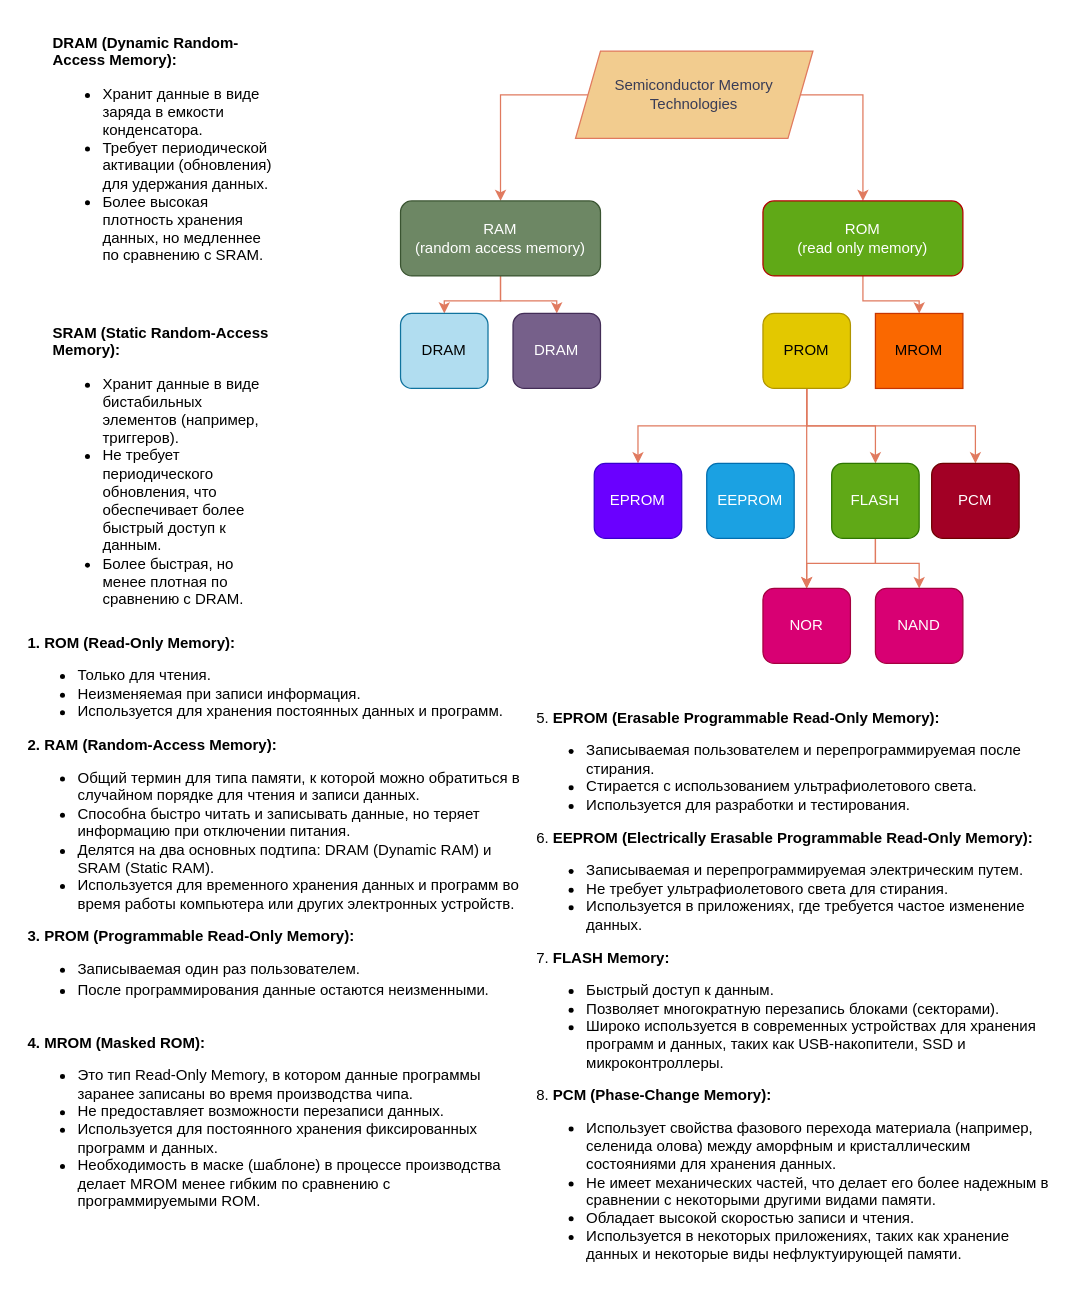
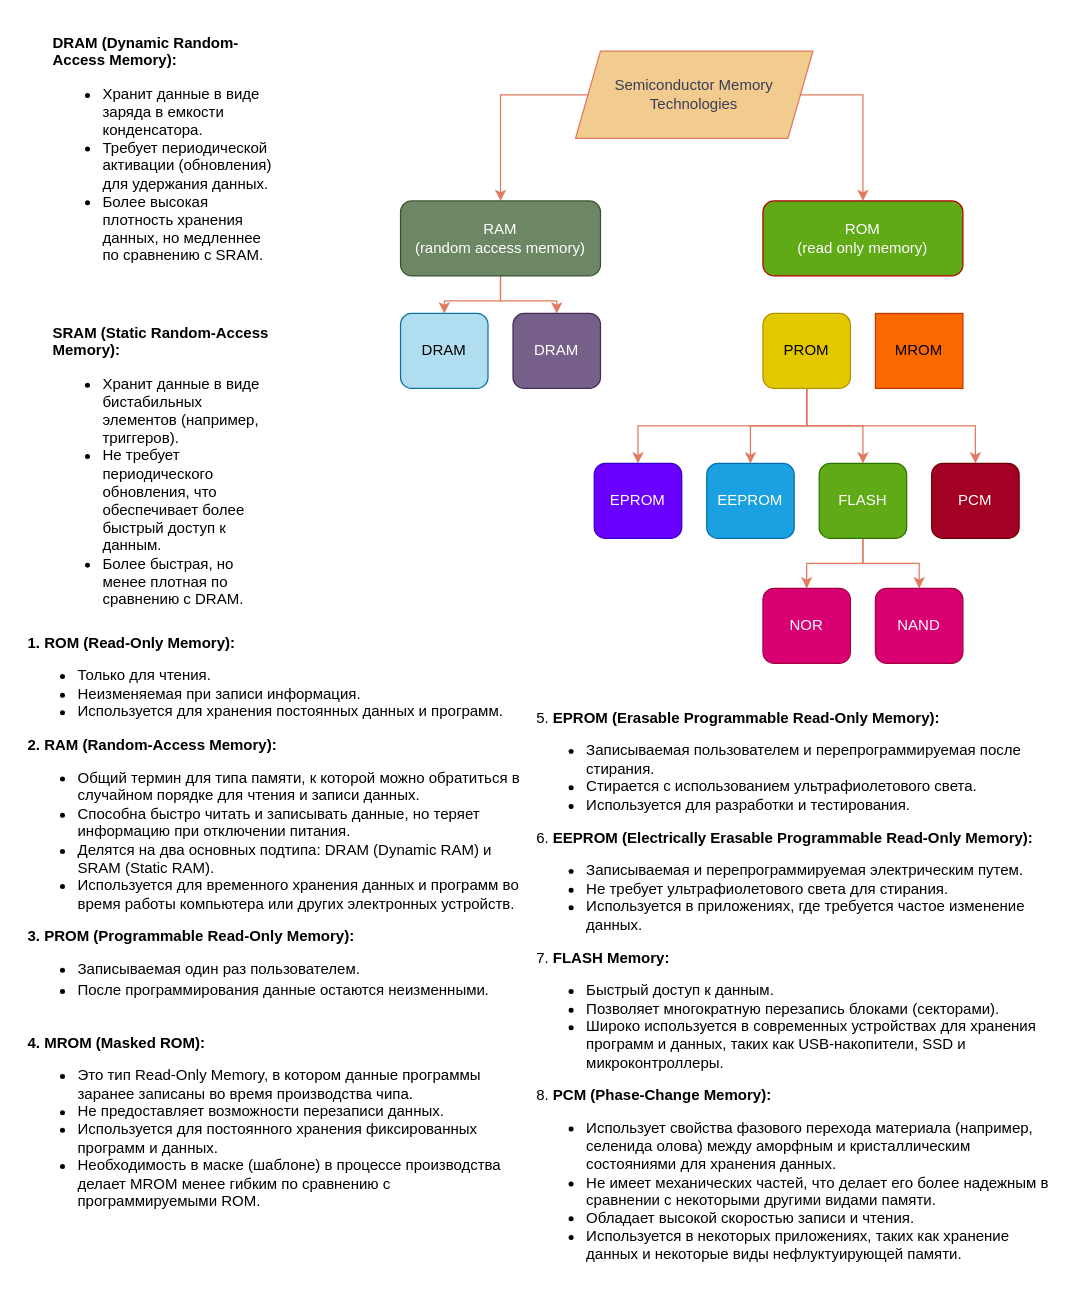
edge "ROM (read only memory)" -> "MROM": removed
edge "PROM" -> "NOR": now "PROM" -> "EEPROM"
node "FLASH": moved (876, 501) -> (863, 501)
